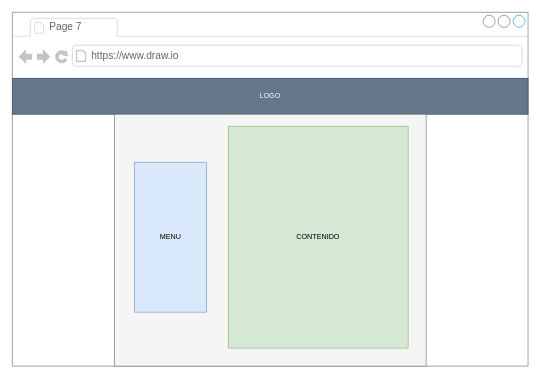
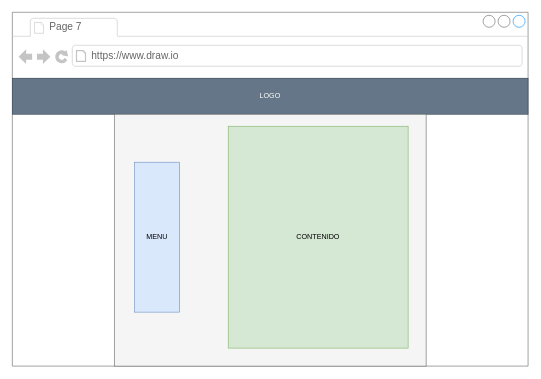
node "MENU": size 72x150 -> 45x150
